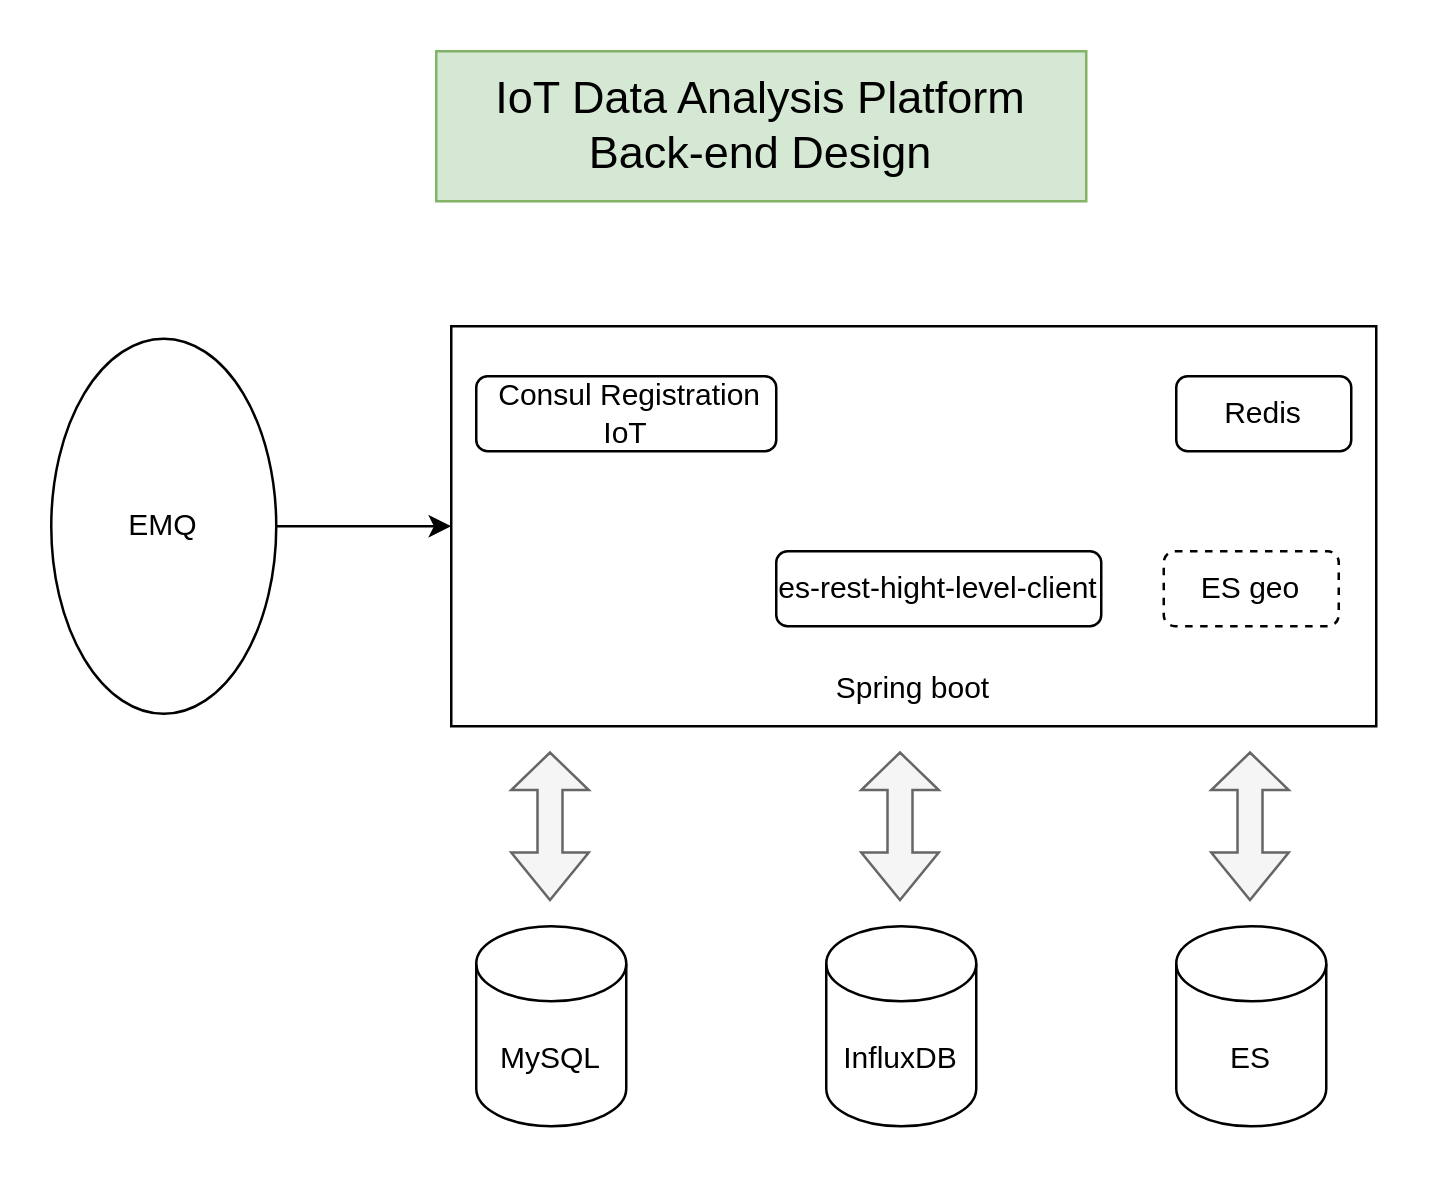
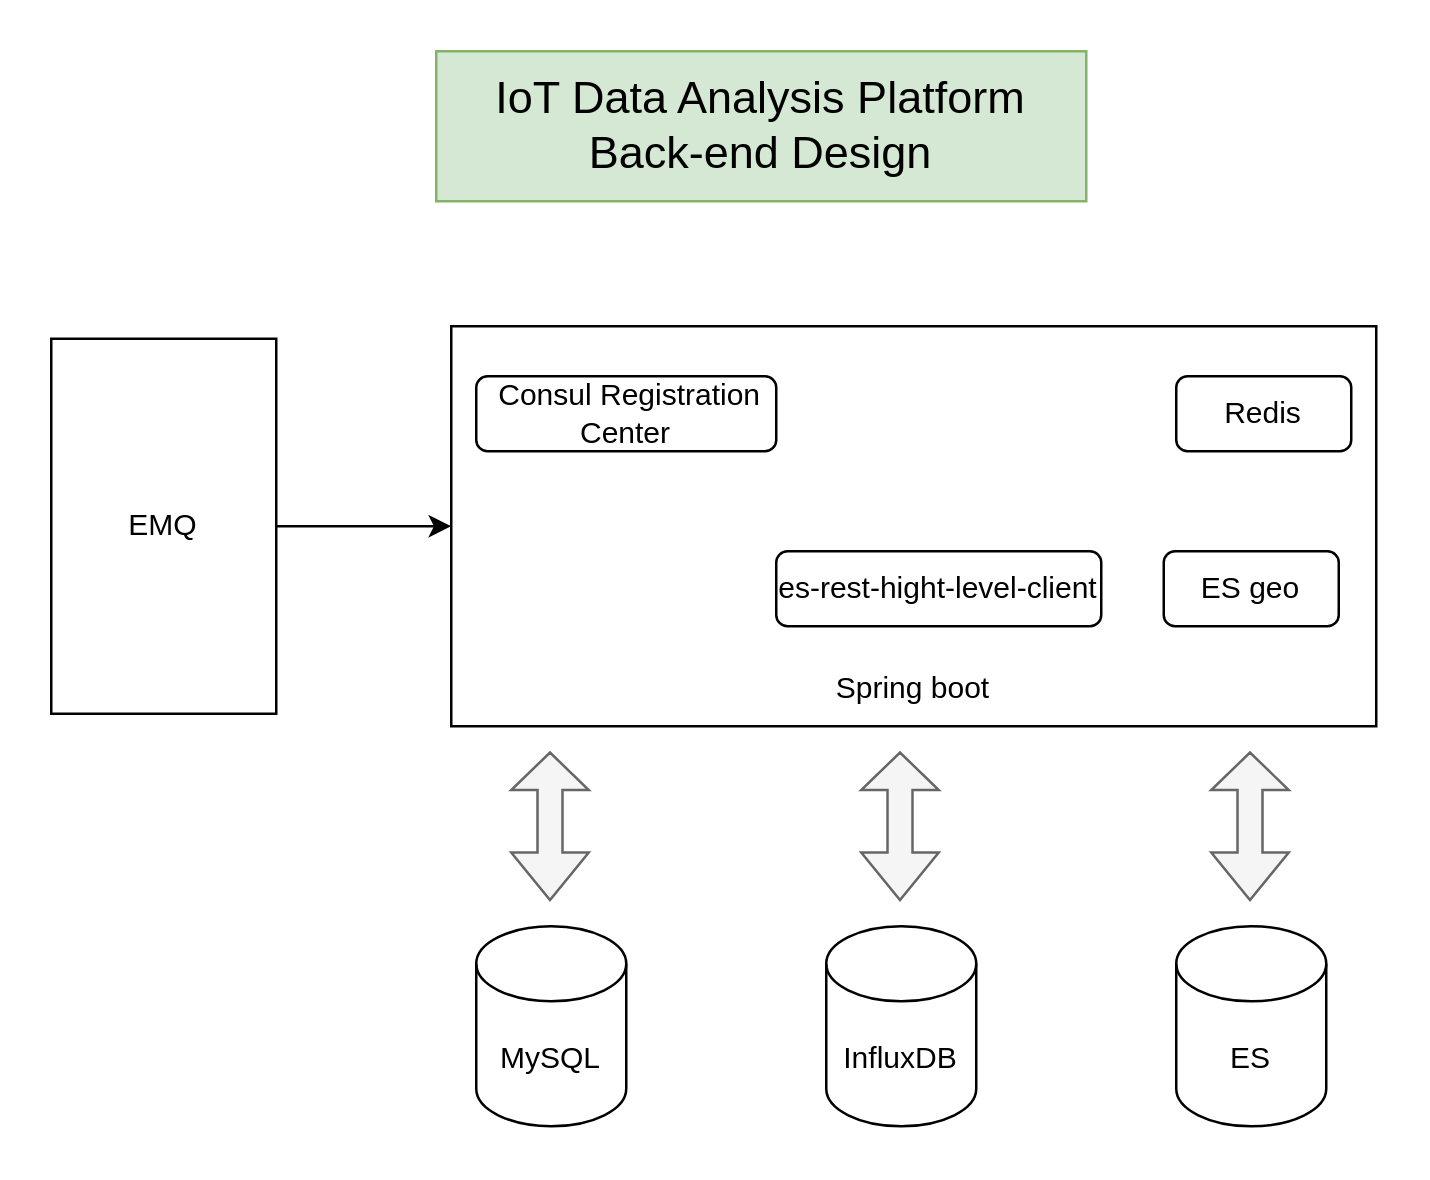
node "Consul Registration IoT": label "Consul Registration IoT" -> "Consul Registration Center"
node "EMQ": shape ellipse -> rectangle
node "ES geo": style dashed -> solid
